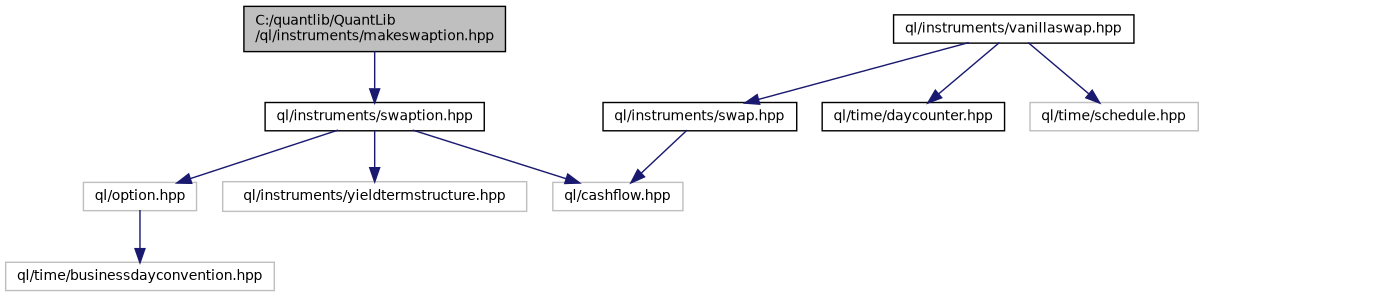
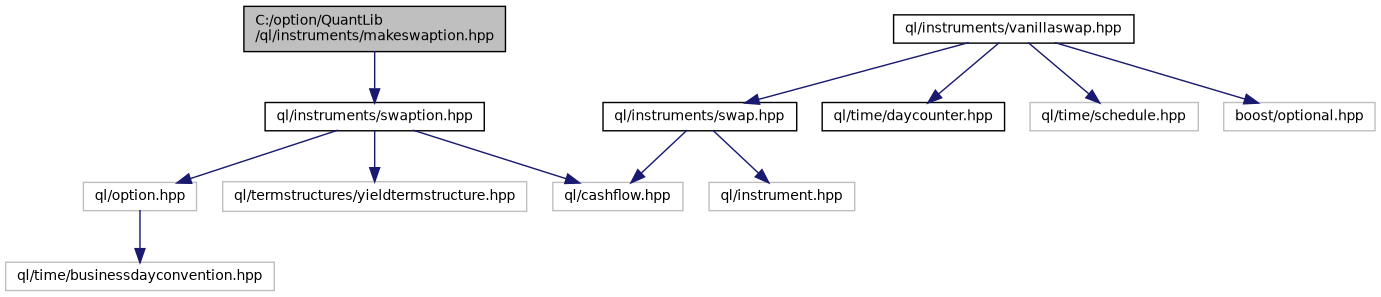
node "C:/quantlib/QuantLib /ql/instruments/makeswaption.hpp": label "C:/quantlib/QuantLib /ql/instruments/makeswaption.hpp" -> "C:/option/QuantLib /ql/instruments/makeswaption.hpp"
node "boost/optional.hpp": added
node "ql/instruments/yieldtermstructure.hpp": label "ql/instruments/yieldtermstructure.hpp" -> "ql/termstructures/yieldtermstructure.hpp"
node "ql/instrument.hpp": added
